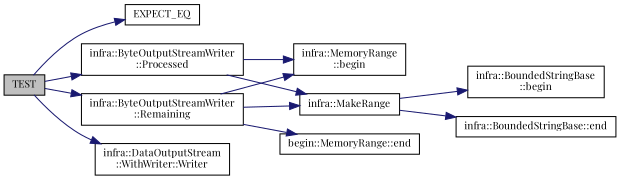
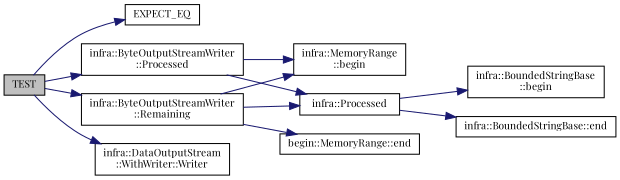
node "infra::MakeRange": label "infra::MakeRange" -> "infra::Processed"
